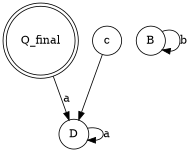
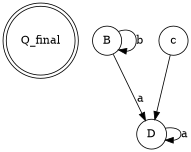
edge "Q_final" -> "D": now "B" -> "D"
